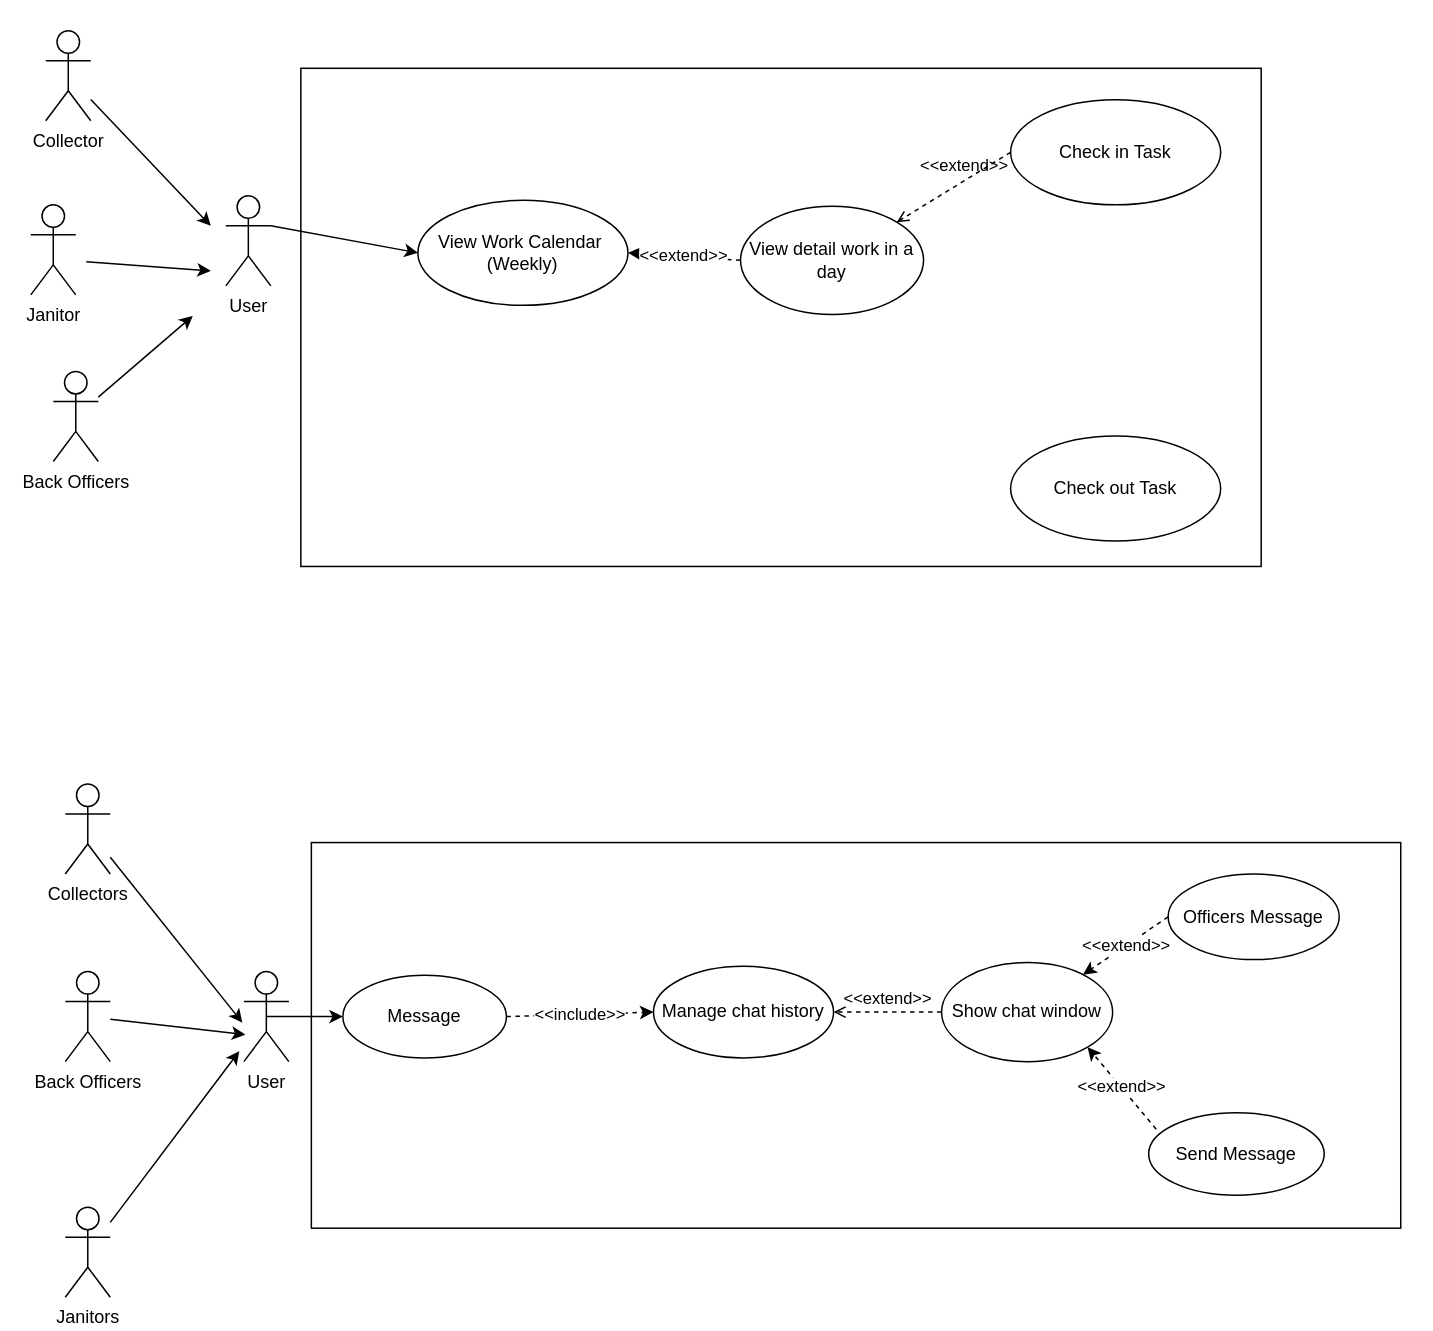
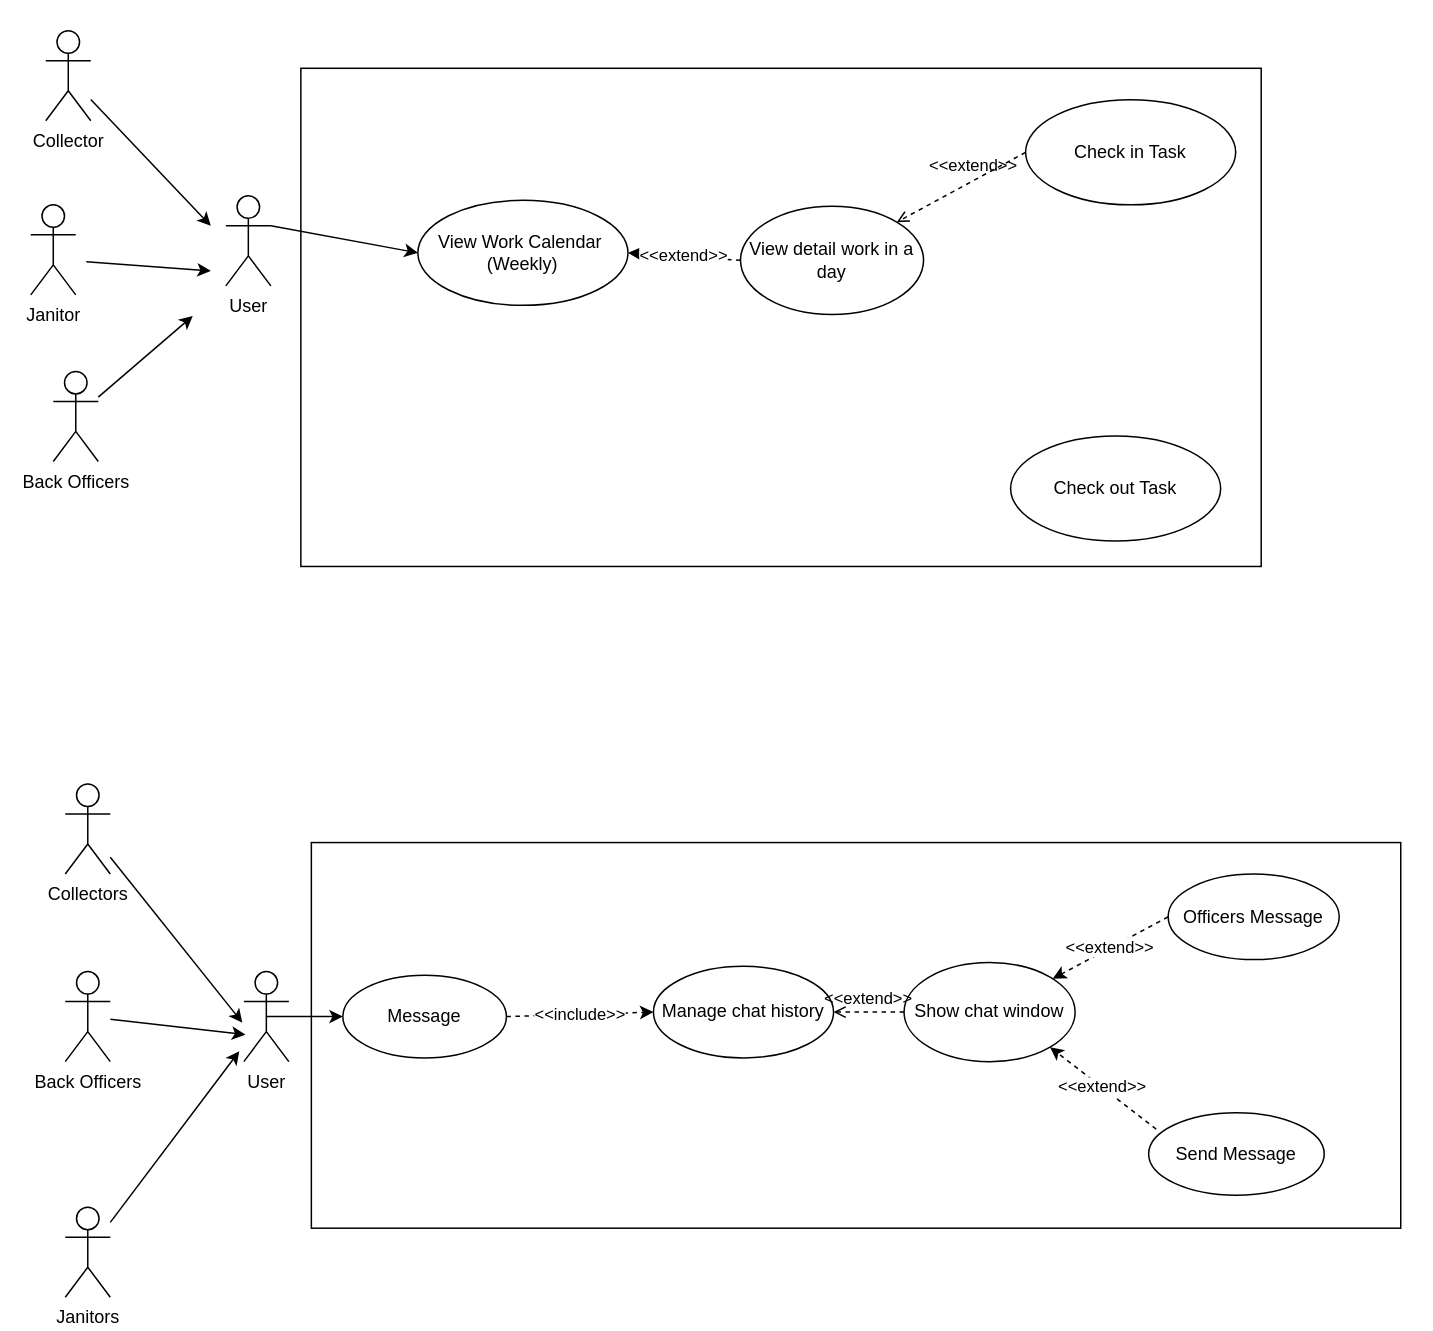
node "Check in Task": moved (1115, 152) -> (1130, 152)
node "Show chat window": moved (1027, 1012) -> (989, 1012)
